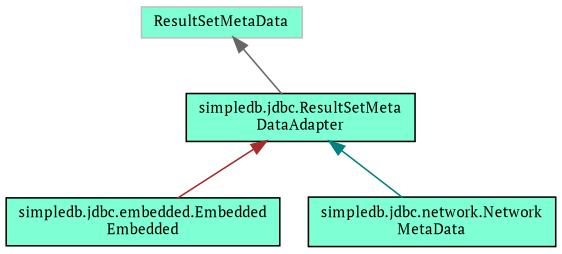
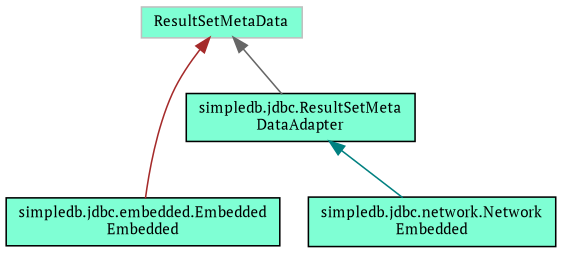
edge "simpledb.jdbc.embedded.Embedded Embedded" -> "simpledb.jdbc.ResultSetMeta DataAdapter": now "simpledb.jdbc.embedded.Embedded Embedded" -> "ResultSetMetaData"
node "simpledb.jdbc.network.Network MetaData": label "simpledb.jdbc.network.Network MetaData" -> "simpledb.jdbc.network.Network Embedded"
